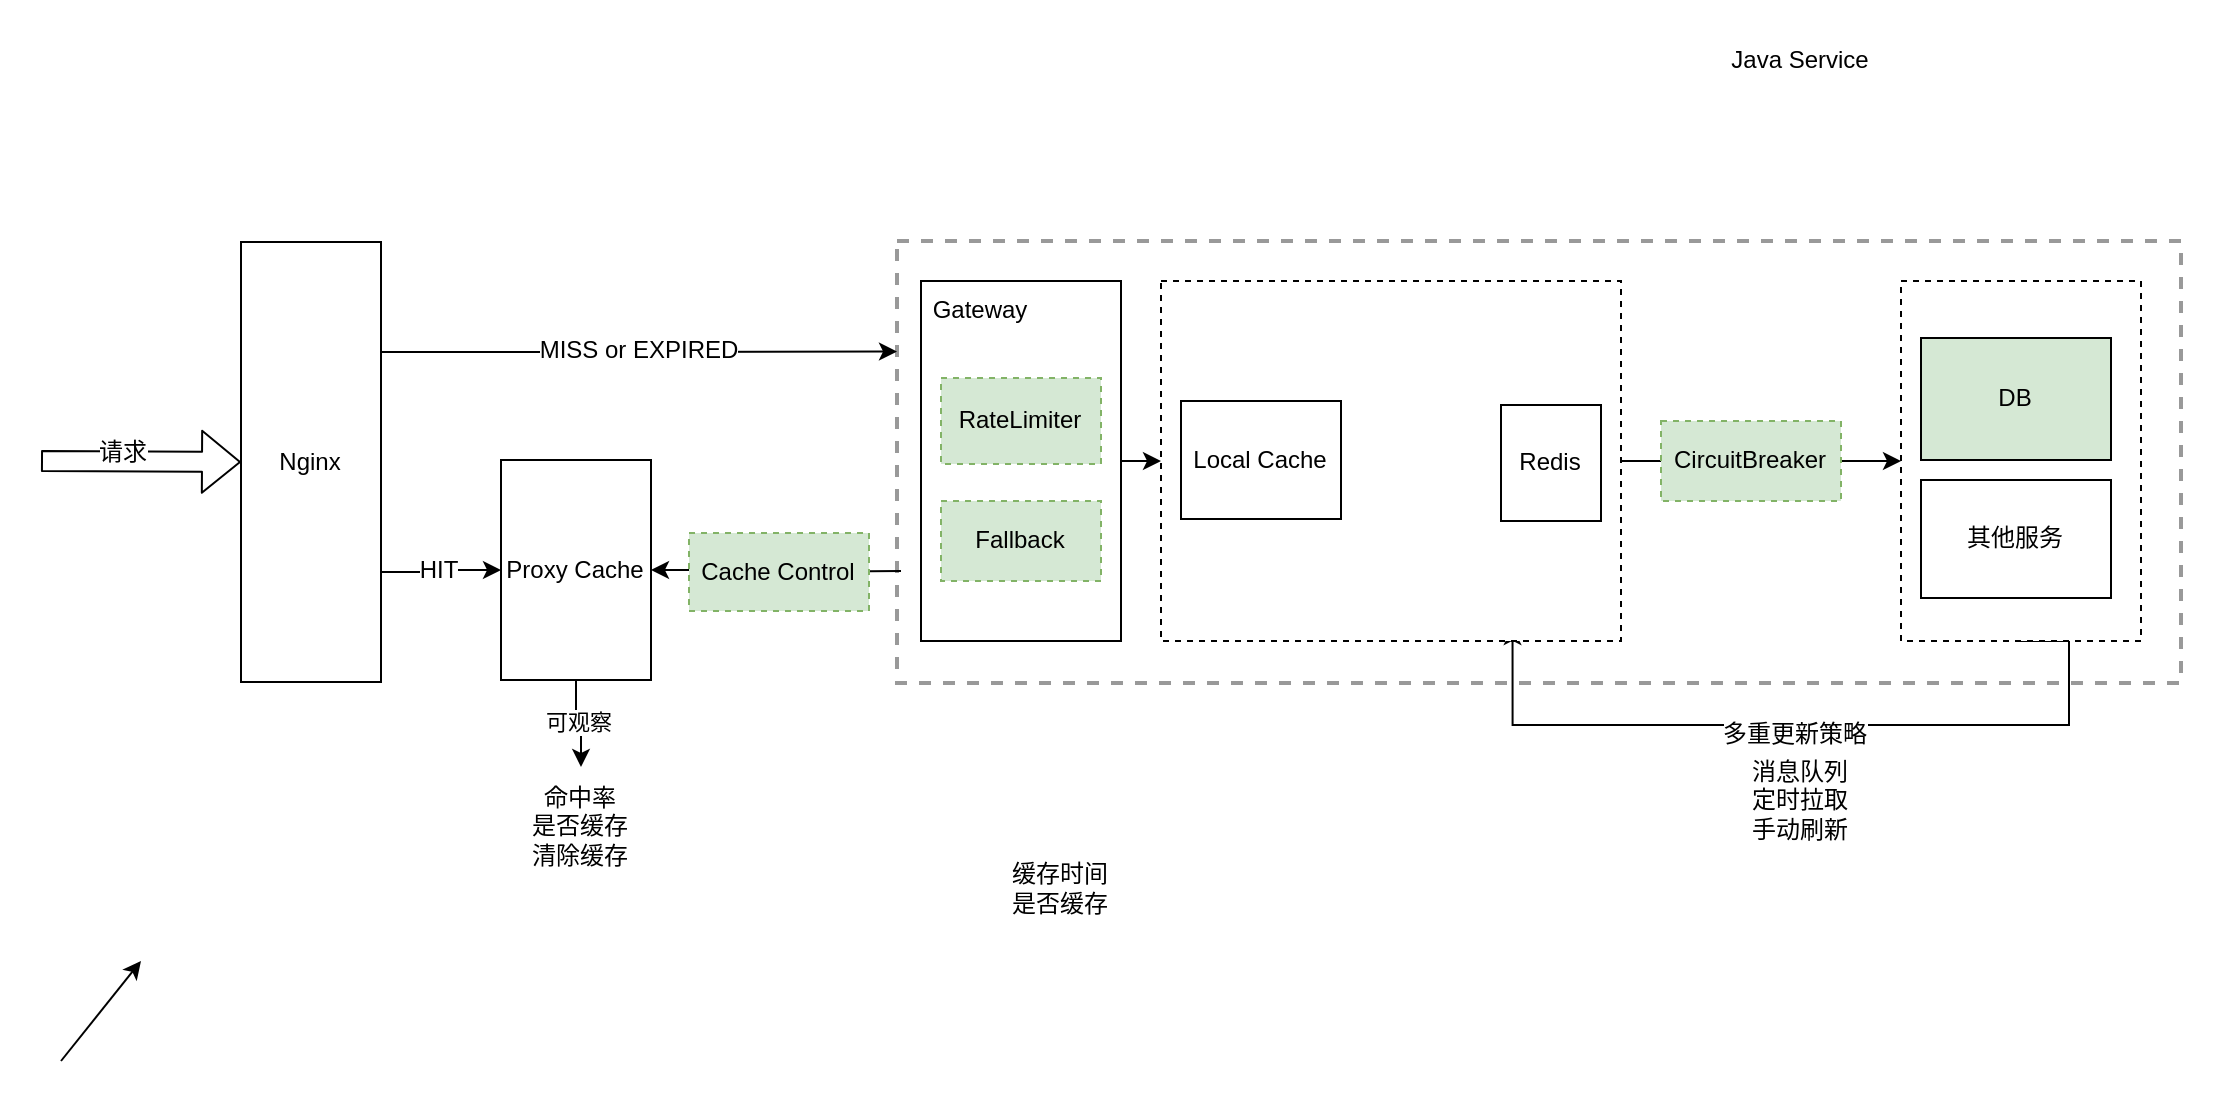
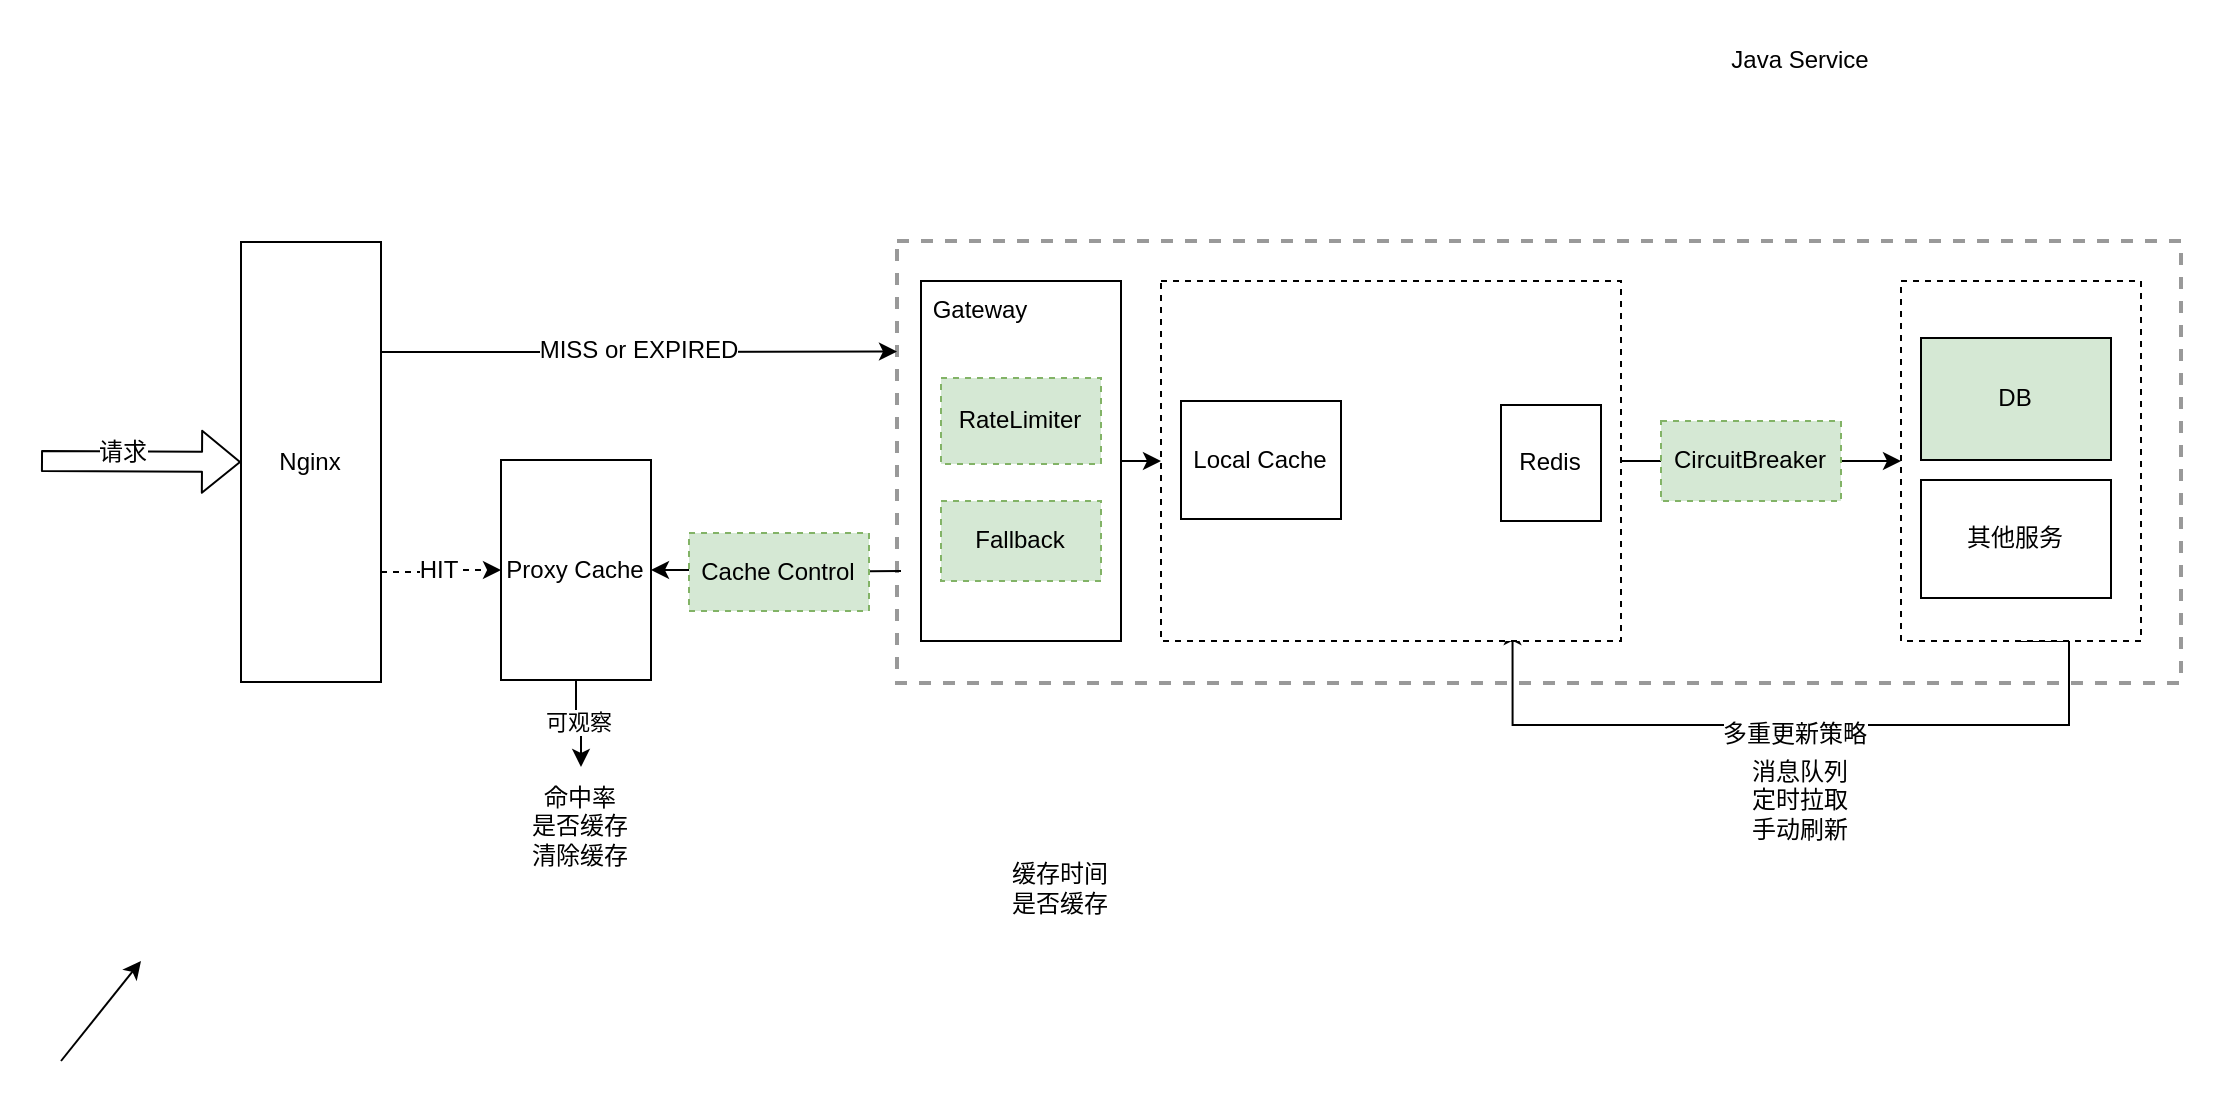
edge "Nginx" -> "Proxy Cache": style solid -> dashed
